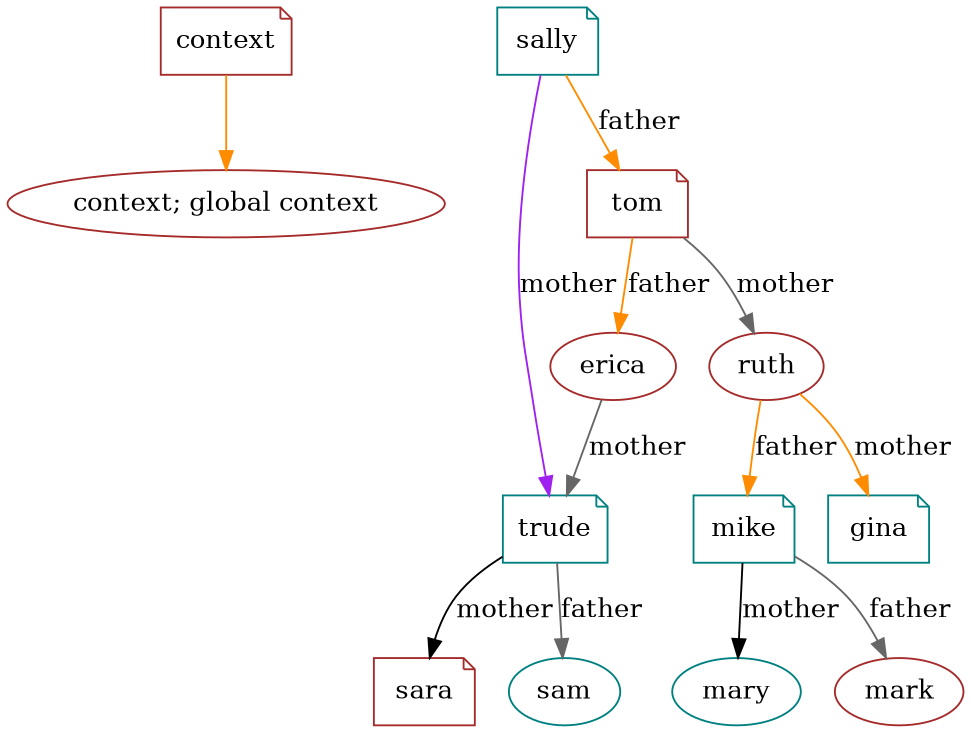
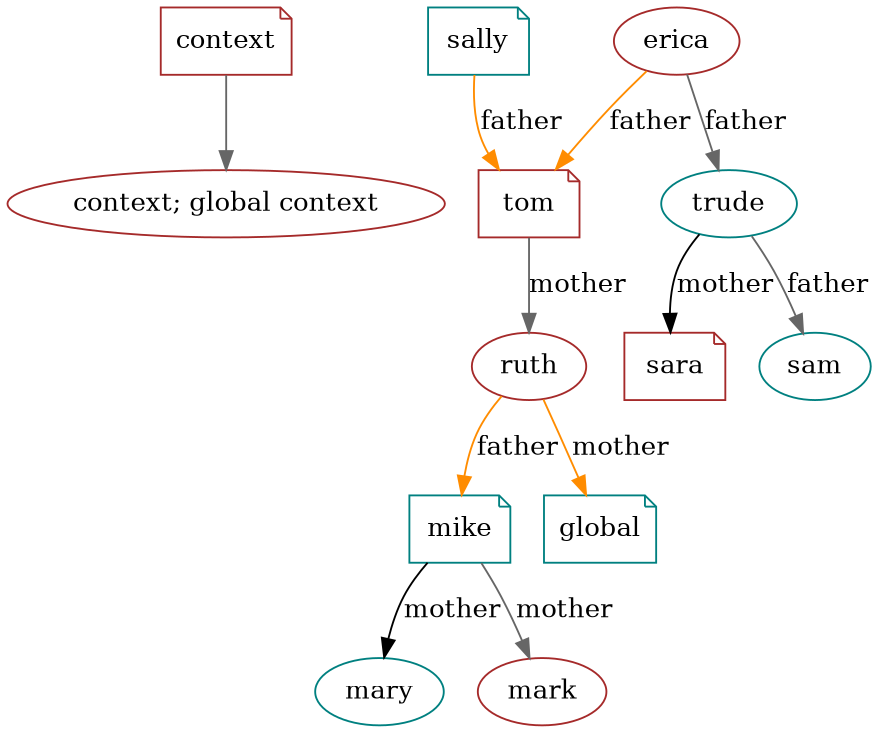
edge "context" -> "context; global context": color darkorange -> gray40
edge "sally" -> "trude": removed, label "mother"
edge "tom" -> "erica": reversed
edge "erica" -> "trude": label "mother" -> "father"
node "trude": shape note -> ellipse
node "gina": label "gina" -> "global"
edge "mike" -> "mark": label "father" -> "mother"
